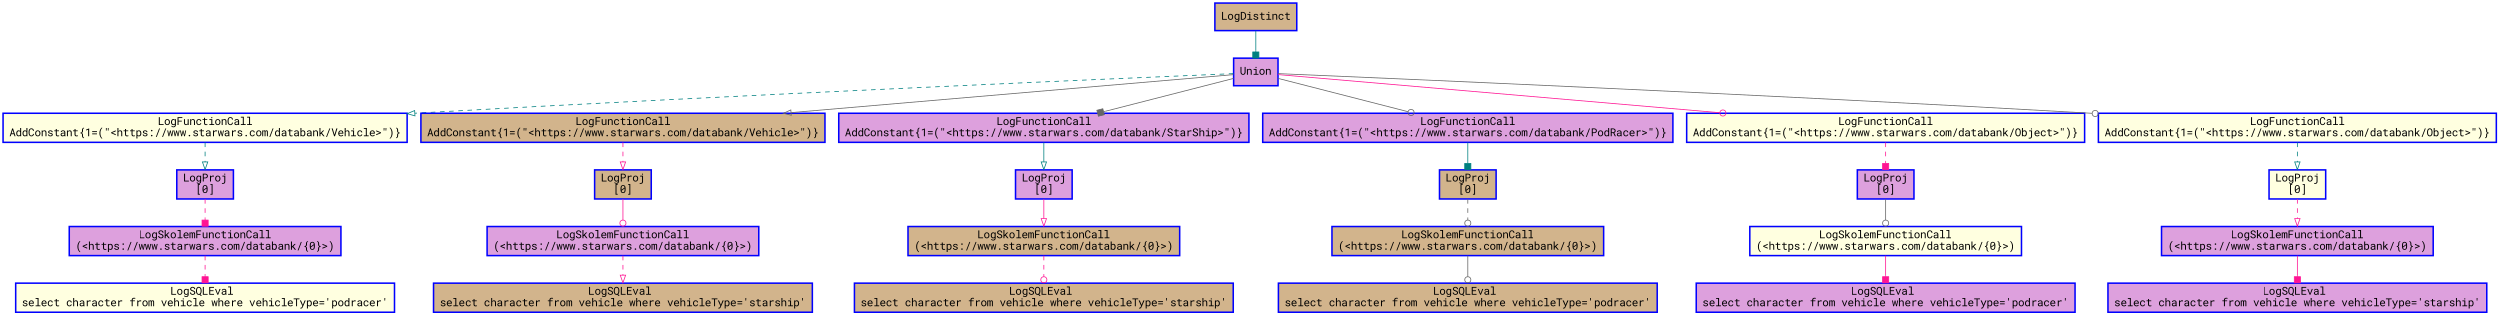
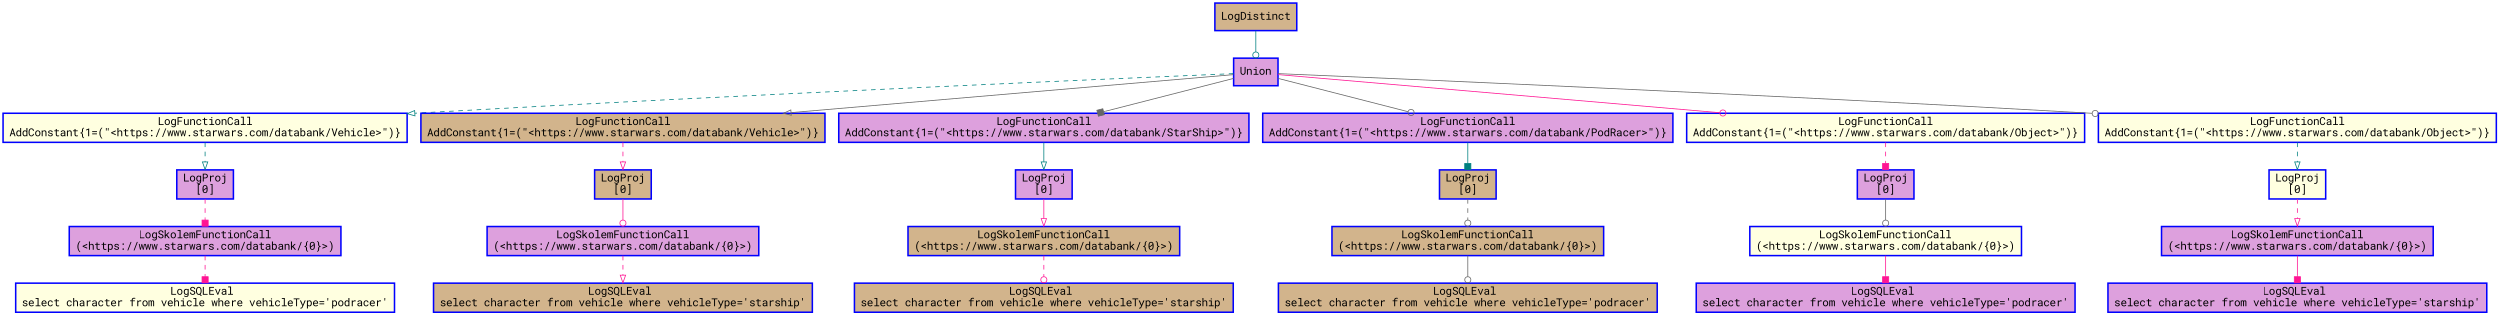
edge "LogDistinct" -> "Union": arrowhead box -> odot
